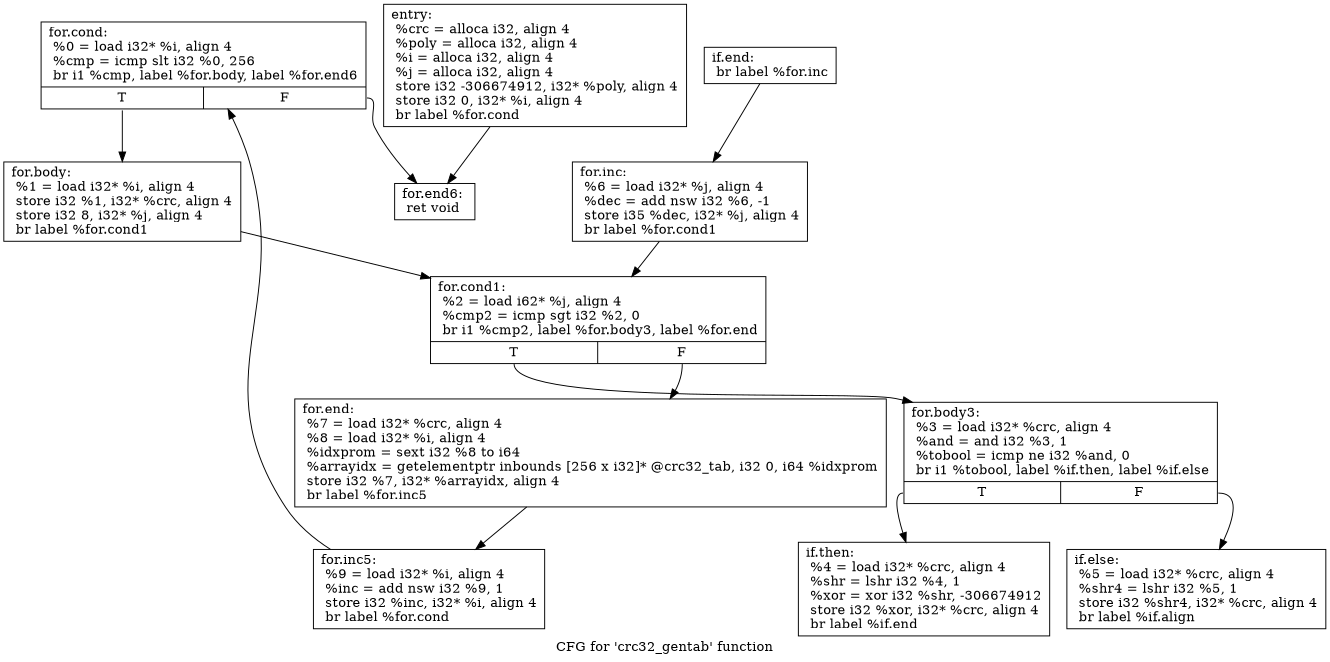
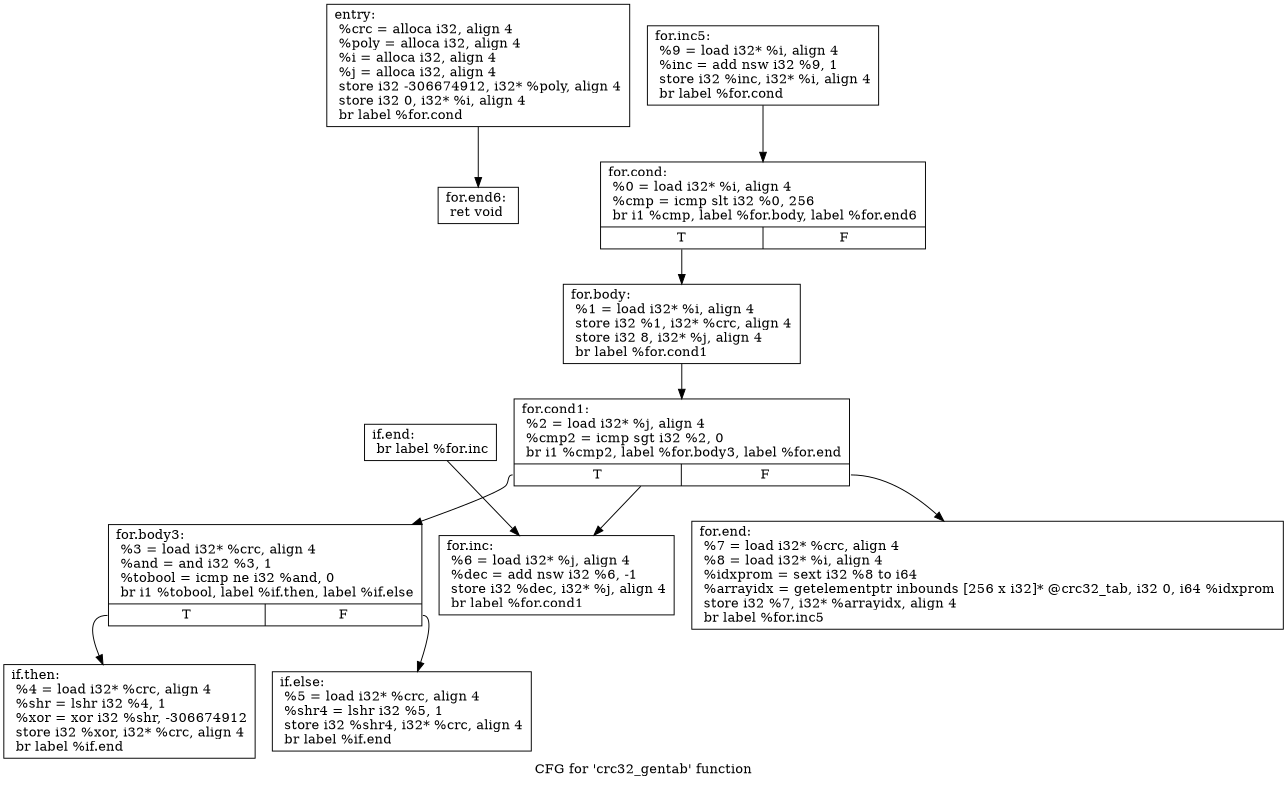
edge "for.cond:" -> "for.end6:": removed
node "for.inc:": text "store i35 %dec, i32* %j, align 4" -> "store i32 %dec, i32* %j, align 4"
edge "for.inc:" -> "for.cond1:": reversed
node "for.cond1:": text "%2 = load i62* %j, align 4" -> "%2 = load i32* %j, align 4"
edge "for.end:" -> "for.inc5:": removed
node "if.else:": text "br label %if.align" -> "br label %if.end"
